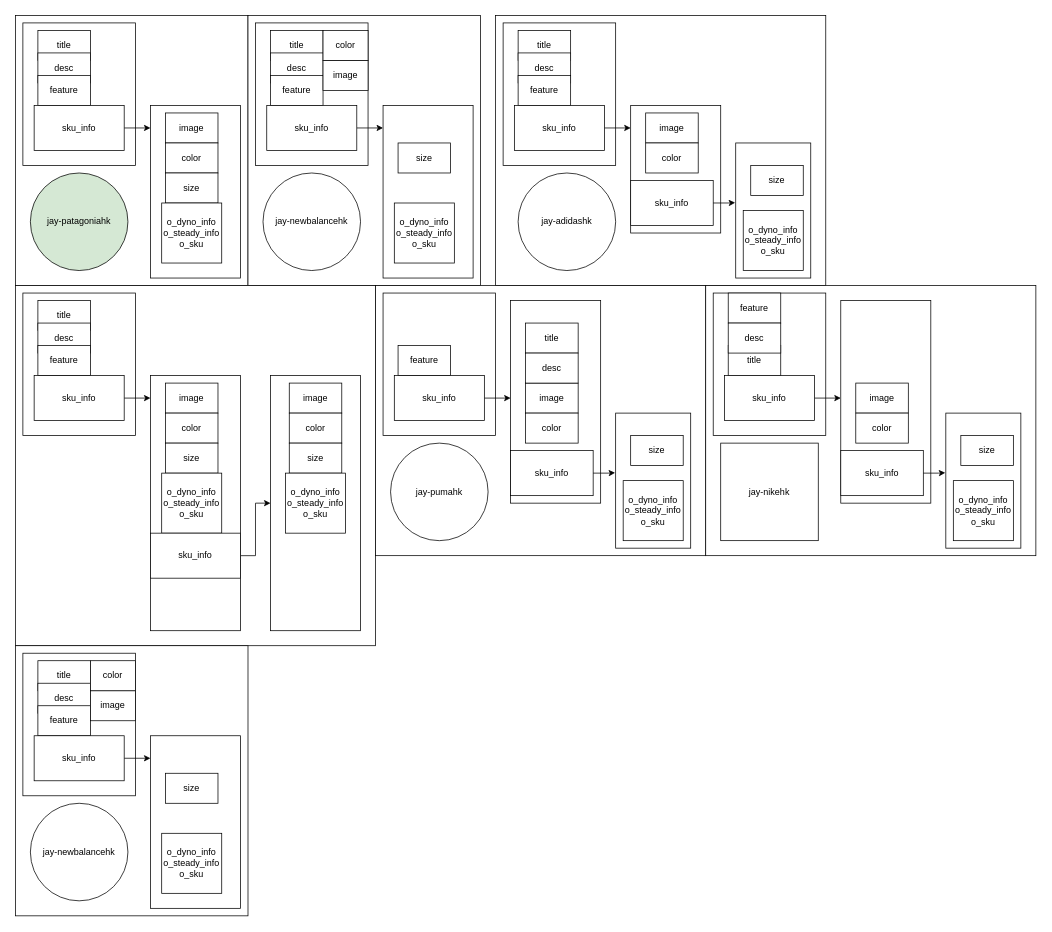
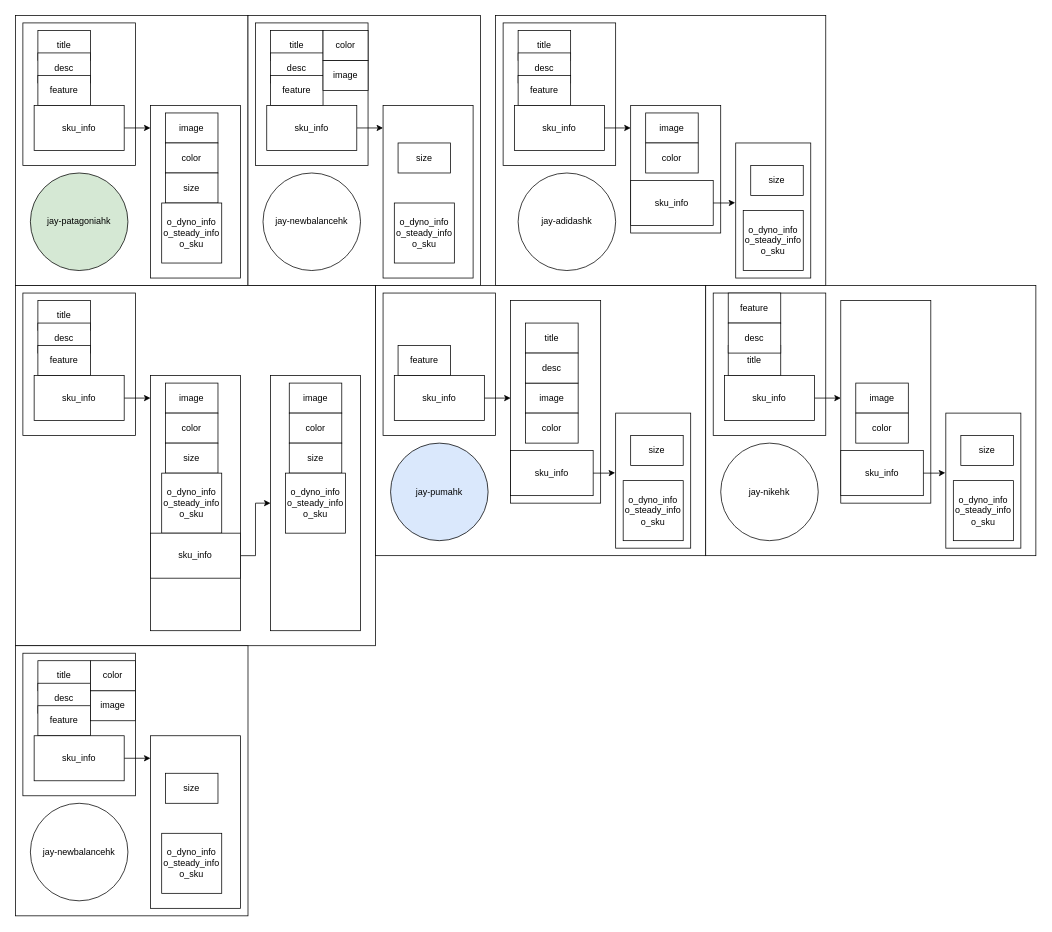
node "jay-pumahk": fillcolor #ffffff -> #dae8fc
node "jay-nikehk": shape rectangle -> ellipse
